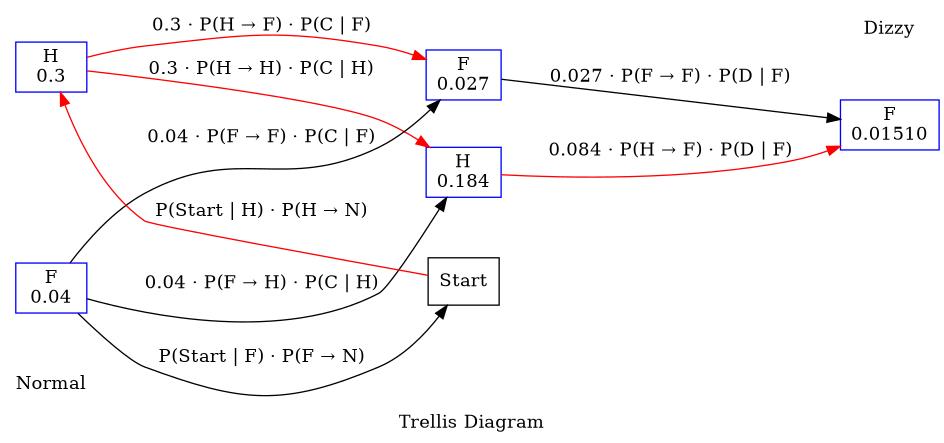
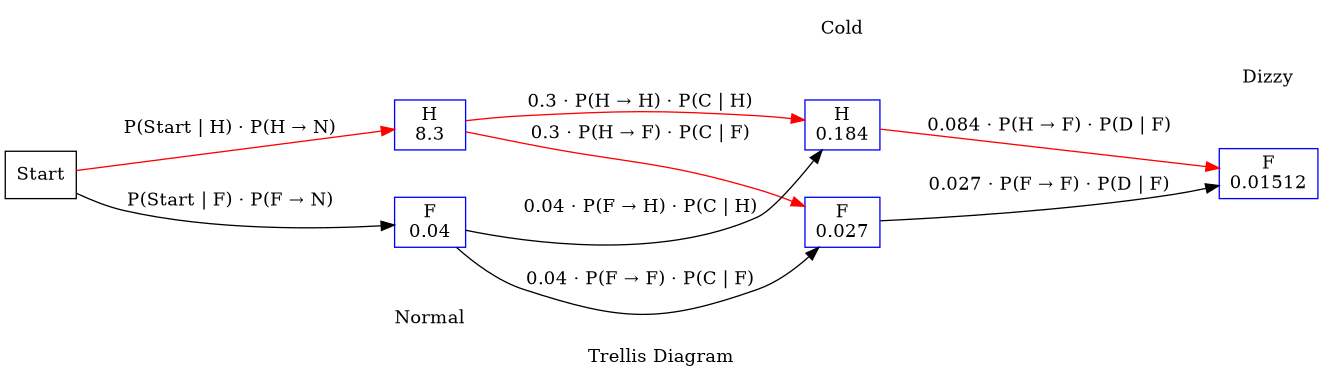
node "Cold": added
node "H 0.3": label "H 0.3" -> "H 8.3"
node "F 0.01510": label "F 0.01510" -> "F 0.01512"
edge "F 0.04" -> "Start": reversed
